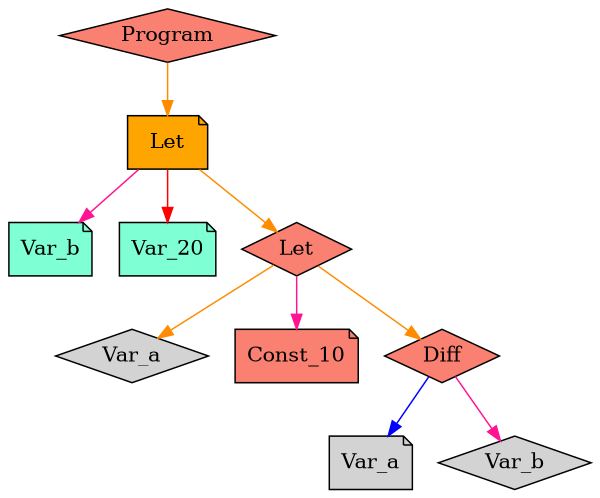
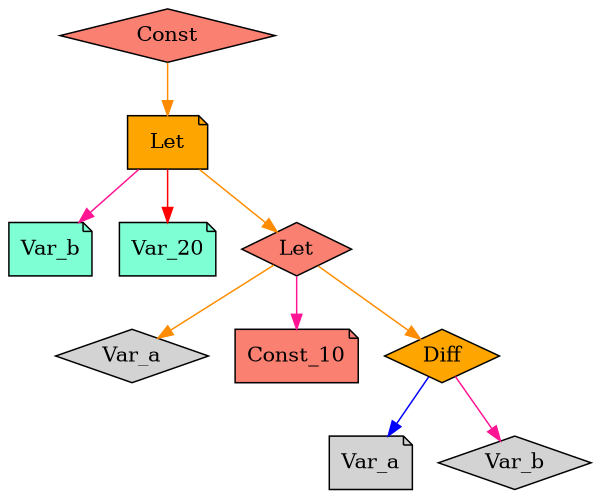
node "Program": label "Program" -> "Const"
node "Diff": fillcolor salmon -> orange
